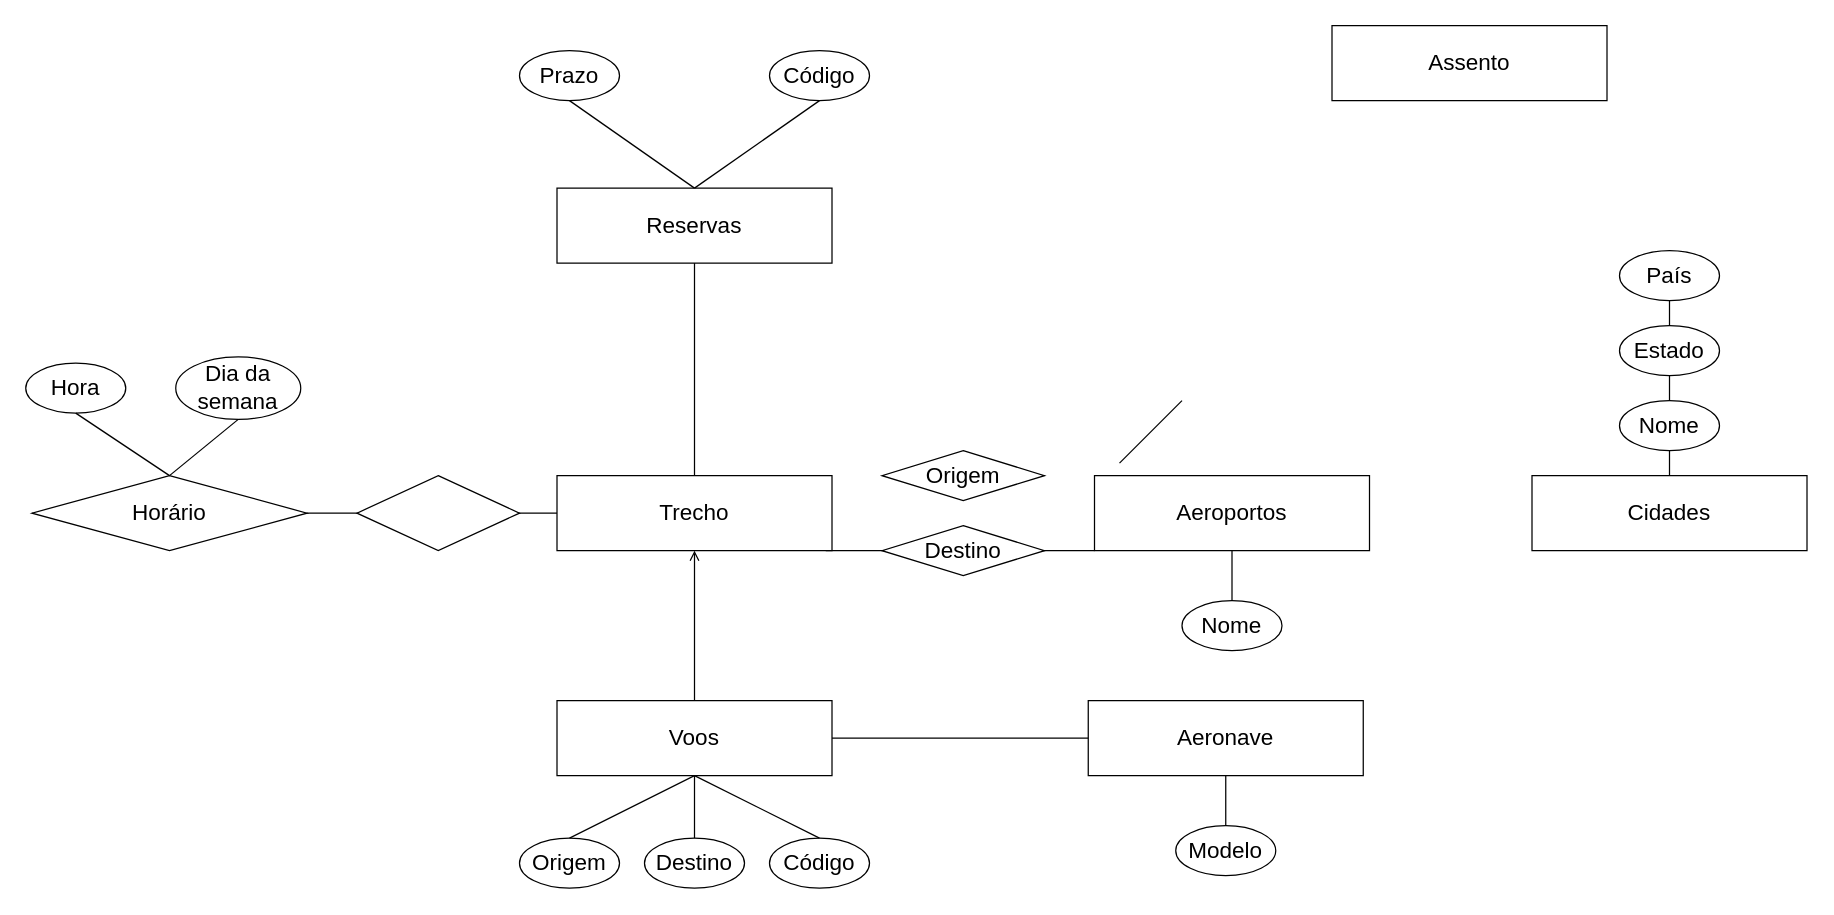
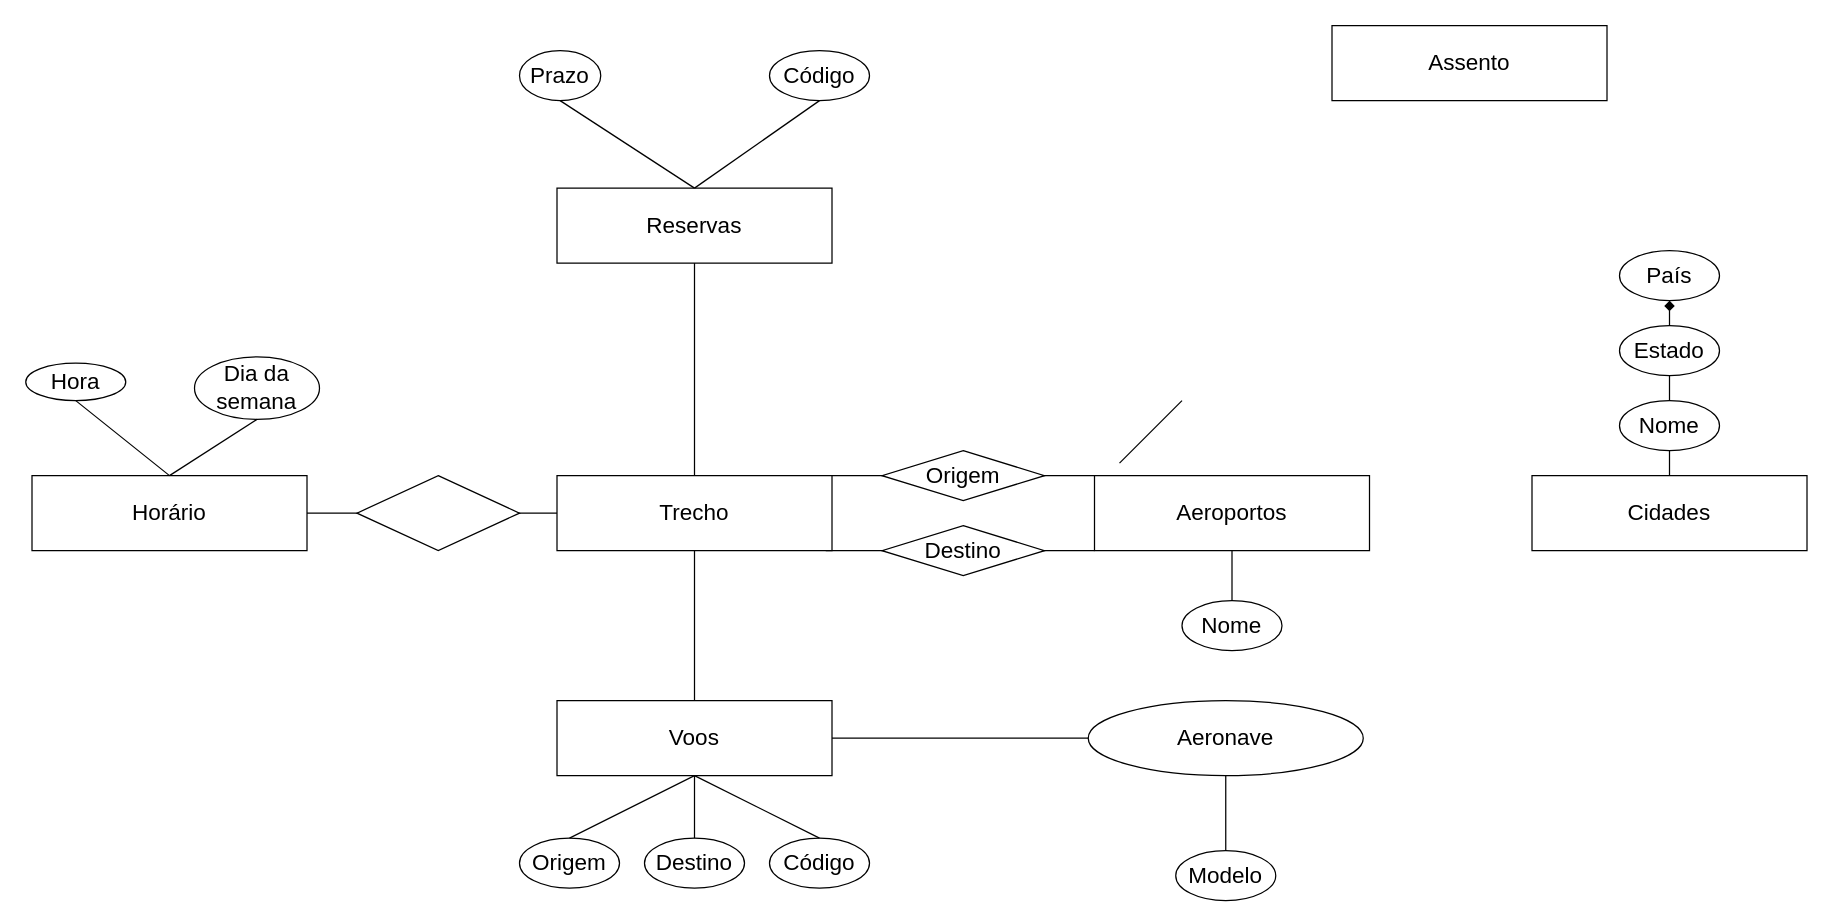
node "Prazo": size 100x50 -> 81x50
edge "País" -- "Estado": arrowhead none -> diamond
node "Hora": size 100x50 -> 100x38
node "Dia da semana": moved (238, 388) -> (257, 388)
edge "Trecho" -- "Aeroportos": added
node "Horário": shape diamond -> rectangle
edge "Voos" -> "Trecho": arrowhead open -> none
node "Aeronave": shape rectangle -> ellipse
node "Modelo": moved (1226, 851) -> (1226, 876)
